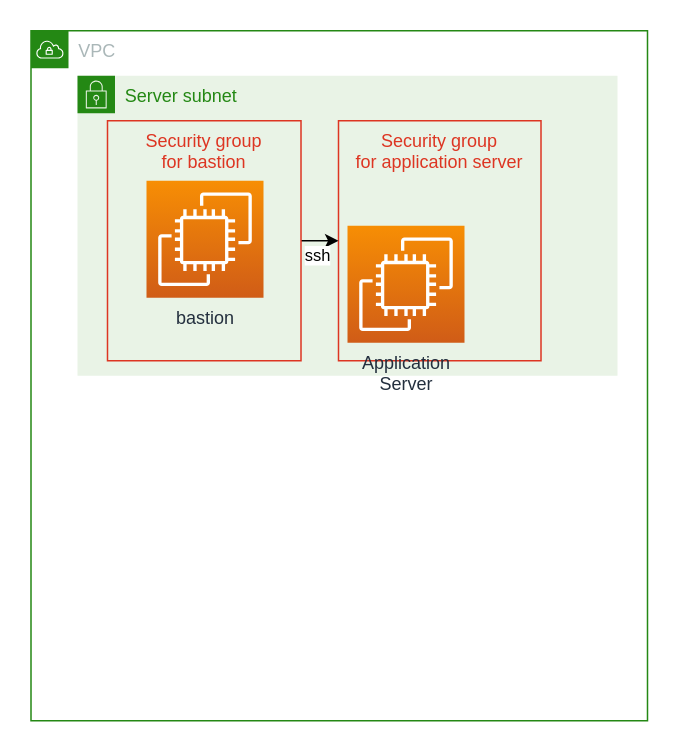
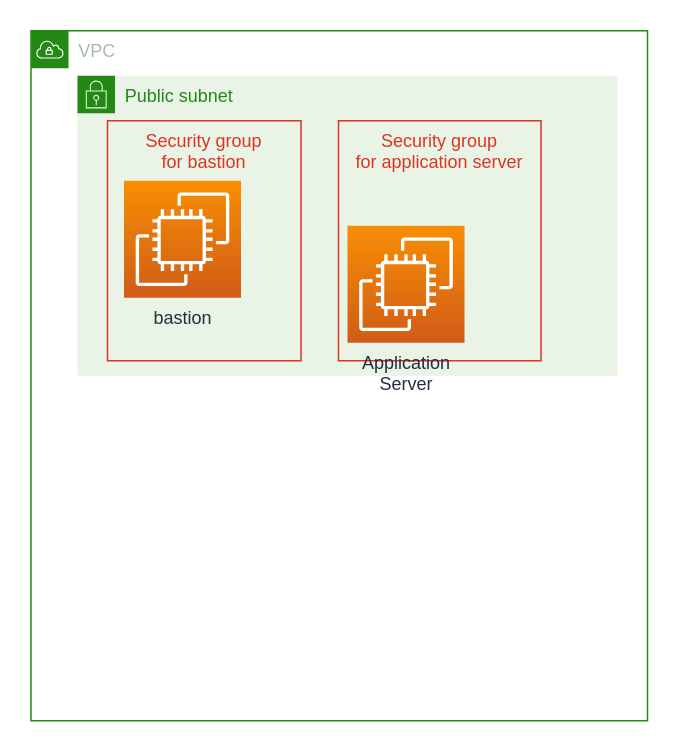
node "Server subnet": label "Server subnet" -> "Public subnet"
node "bastion": moved (205, 239) -> (182, 239)
edge "Security group for bastion" -> "Security group for application server": removed, label "ssh"
